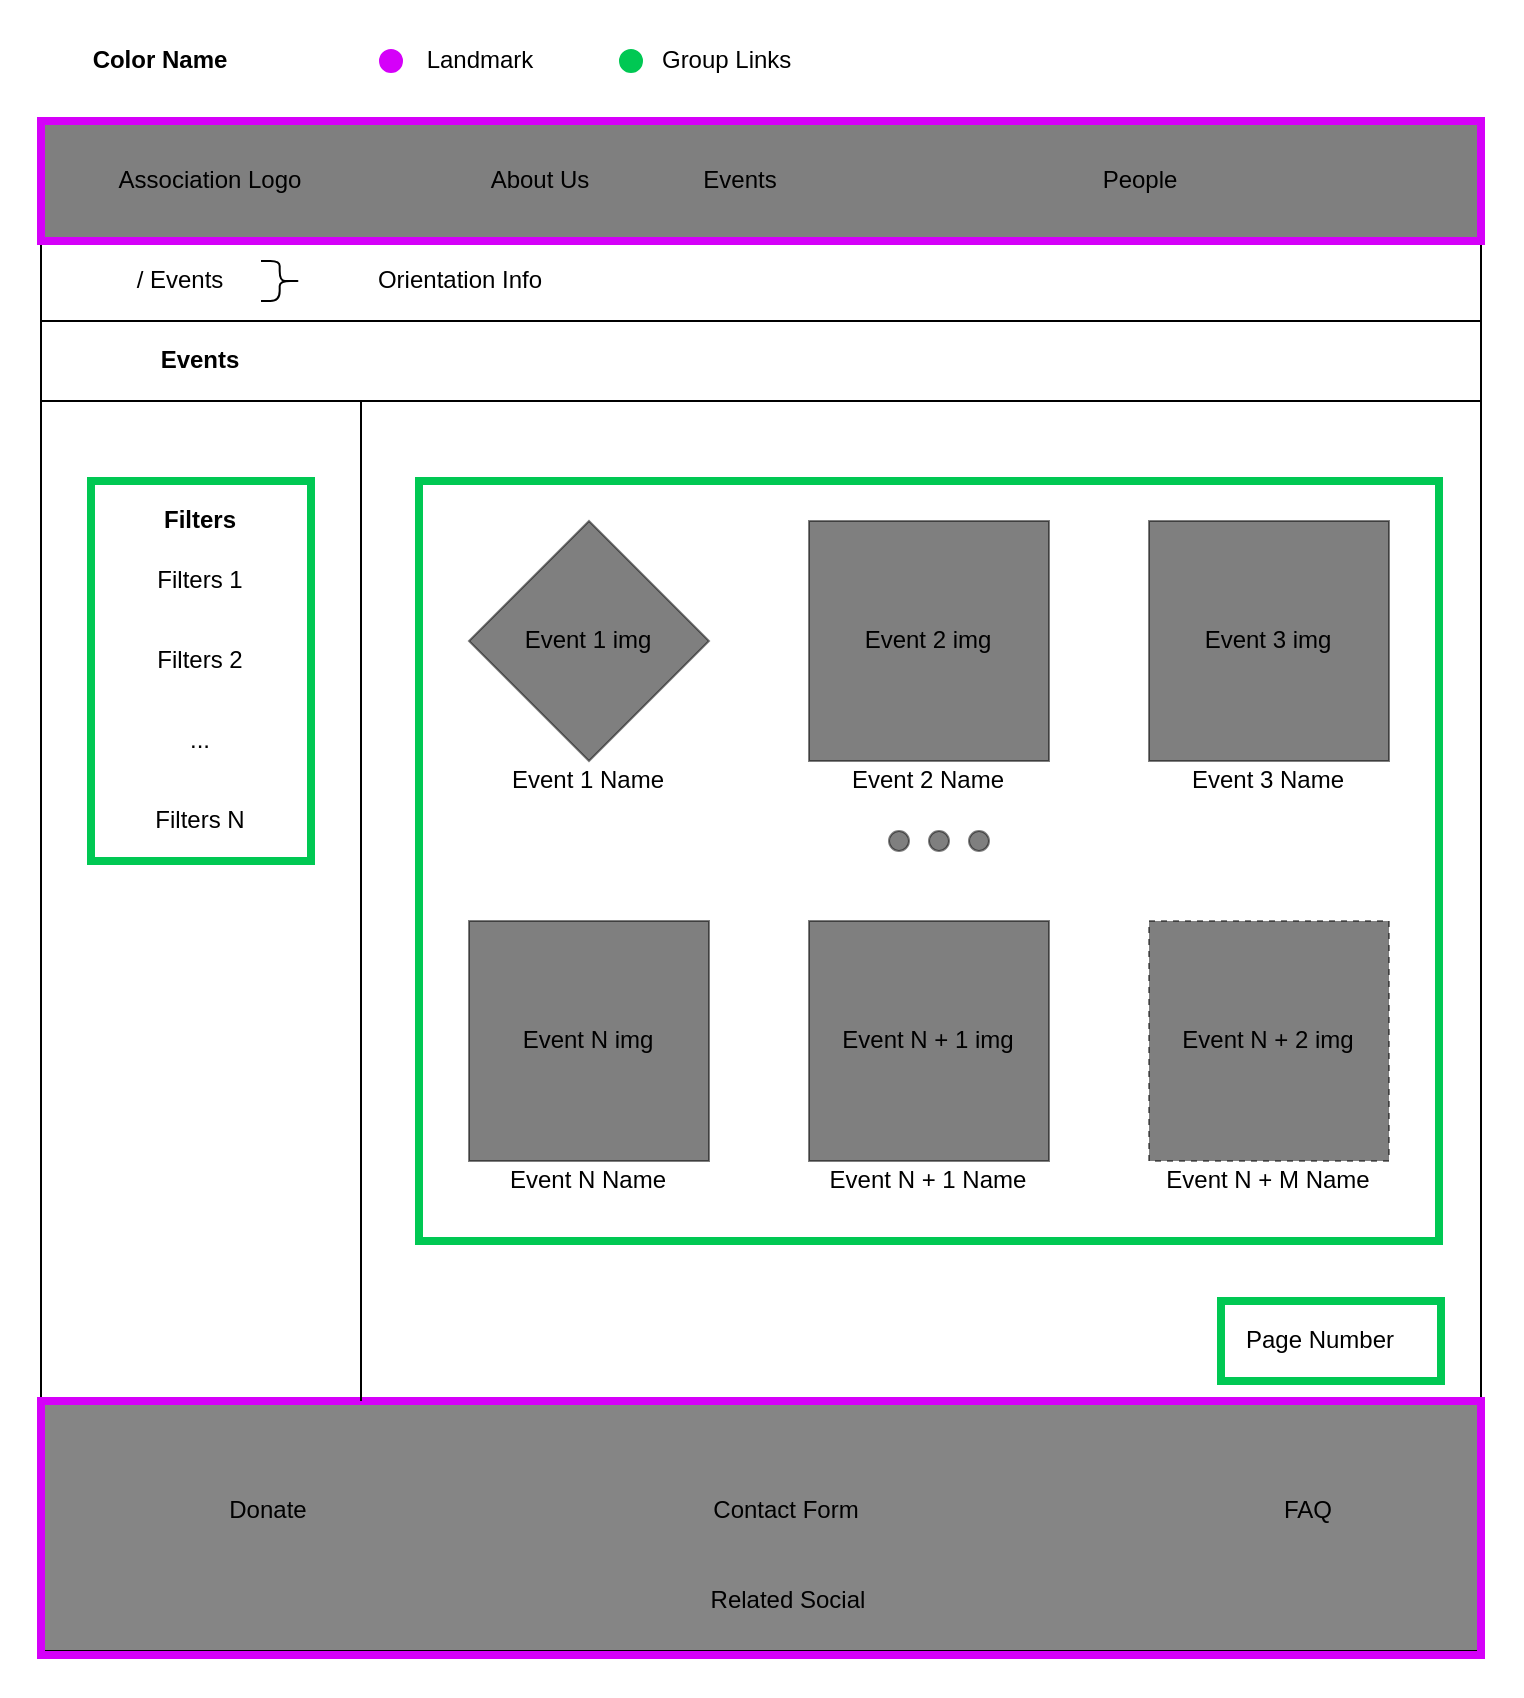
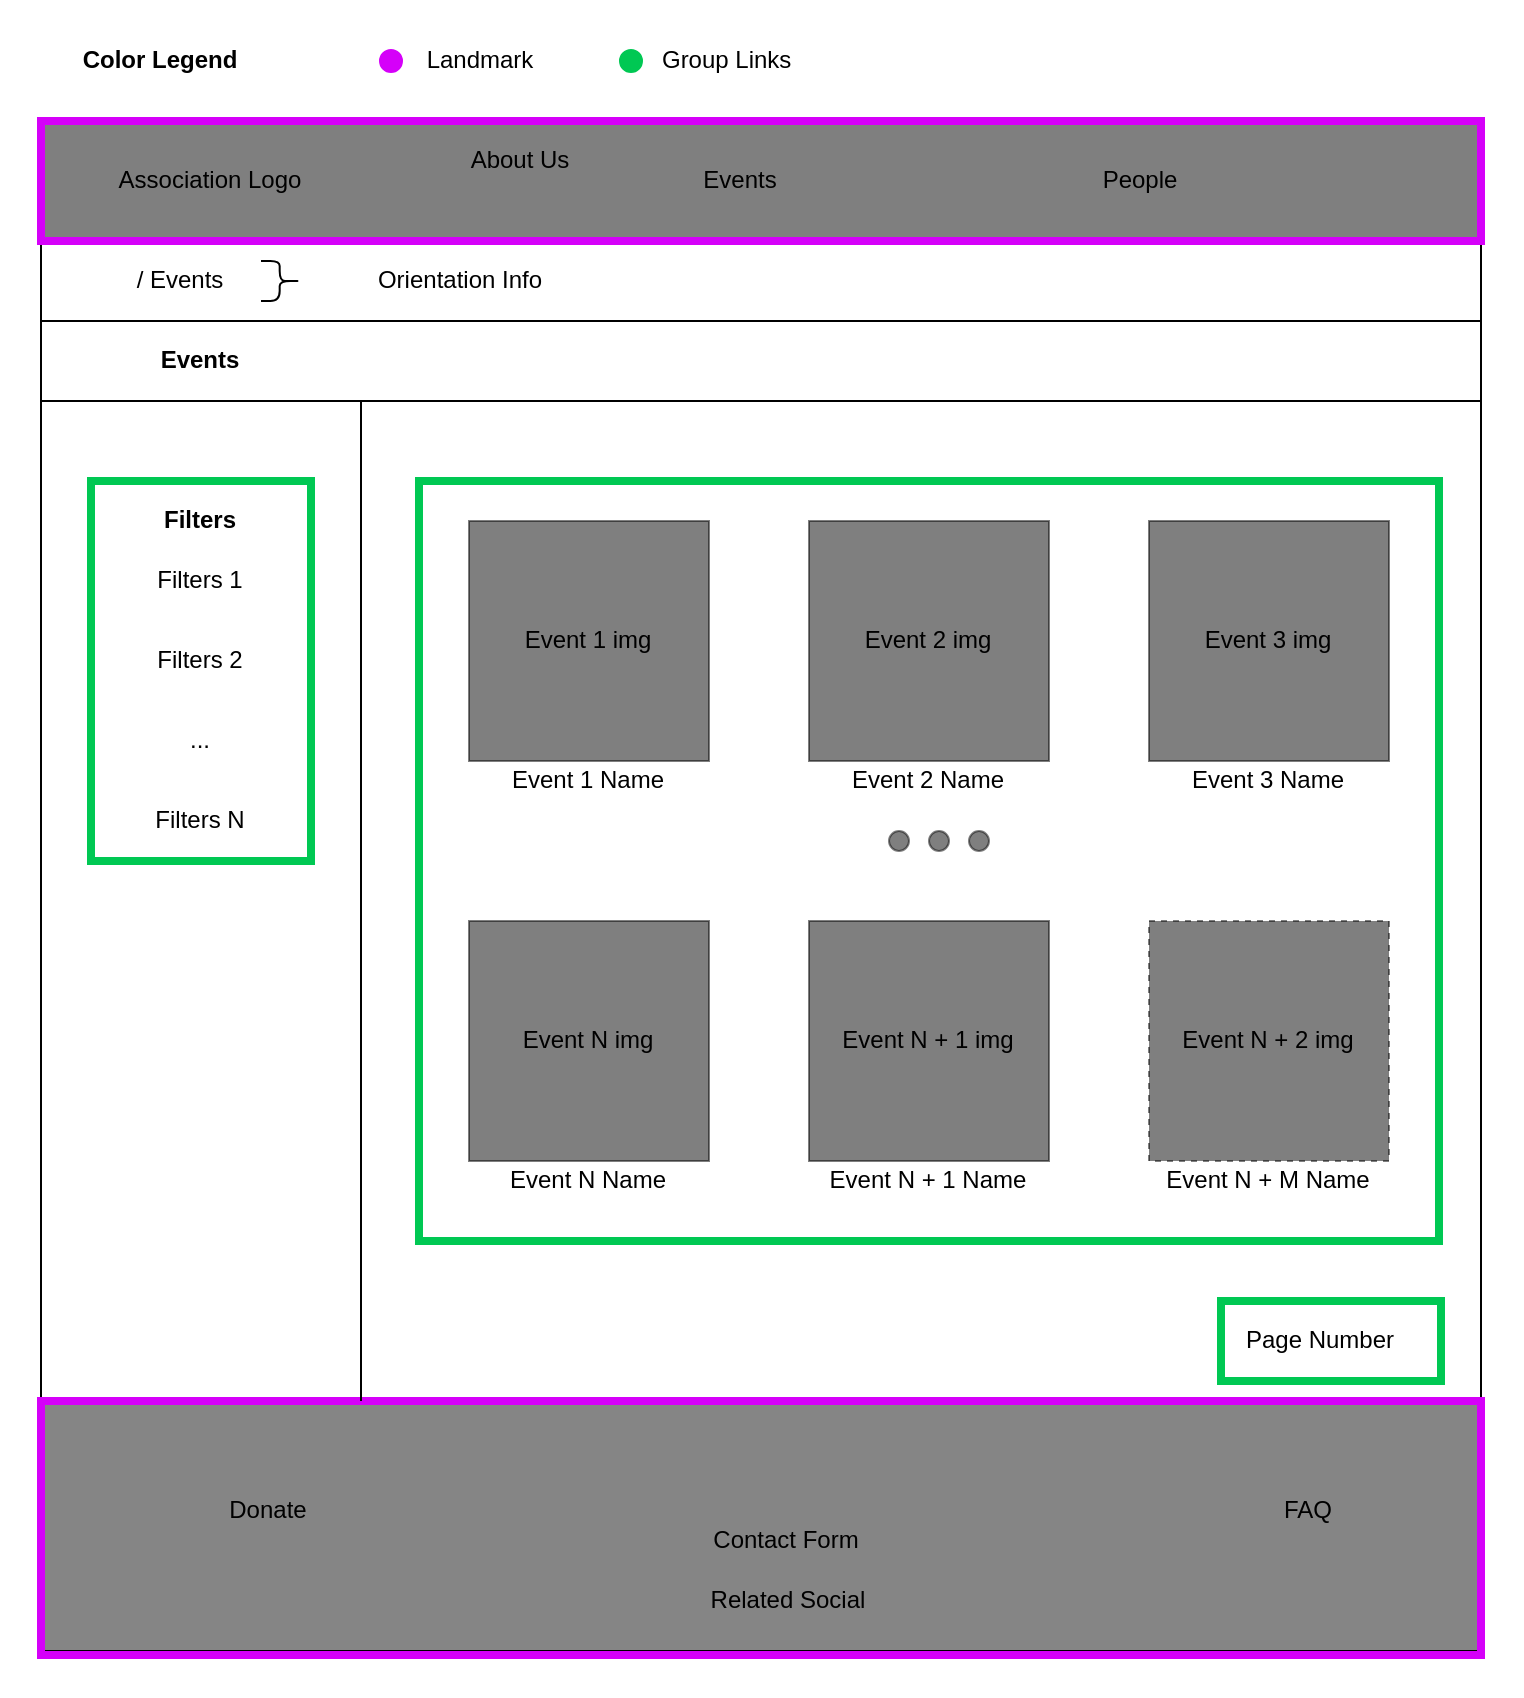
node "Color Name": label "Color Name" -> "Color Legend"
node "About Us": moved (541, 181) -> (521, 161)
node "Event 1 img": shape diamond -> rectangle
node "Contact Form": moved (787, 1511) -> (787, 1541)
